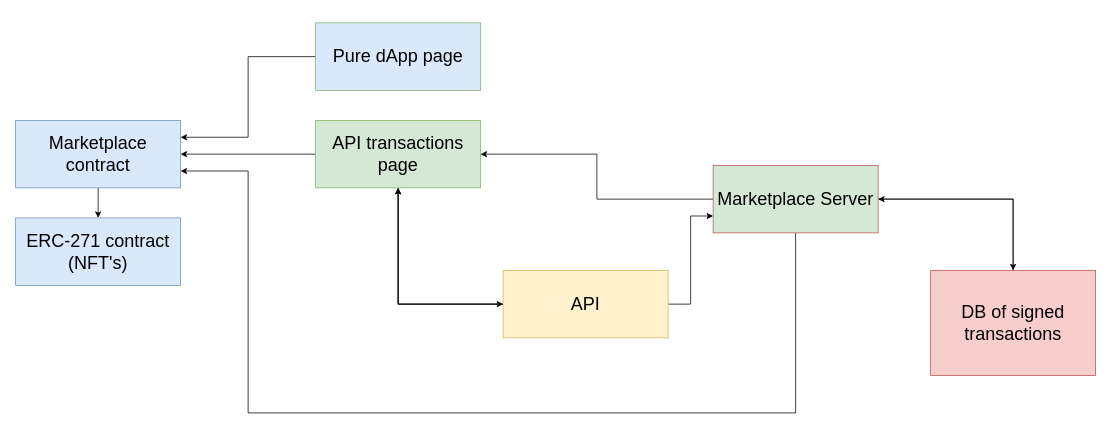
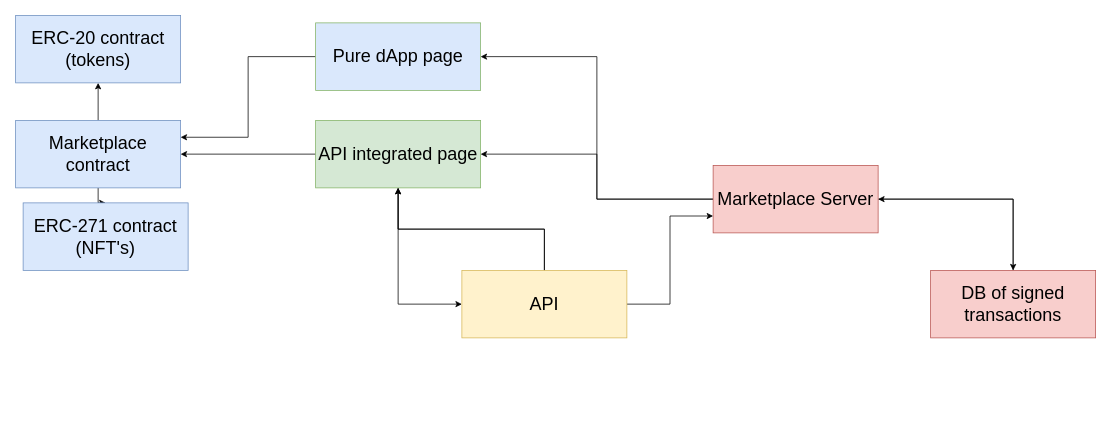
node "ERC-20 contract (tokens)": added
edge "Marketplace Server" -> "Pure dApp page": added
edge "Marketplace contract" -> "ERC-20 contract (tokens)": added
node "API transactions page": label "API transactions page" -> "API integrated page"
node "Marketplace Server": fillcolor #d5e8d4 -> #f8cecc
node "ERC-271 contract (NFT's)": moved (98, 252) -> (105, 237)
node "API": moved (585, 304) -> (544, 304)
node "DB of signed transactions": size 165x105 -> 165x68
edge "Marketplace Server" -> "Marketplace contract": removed
